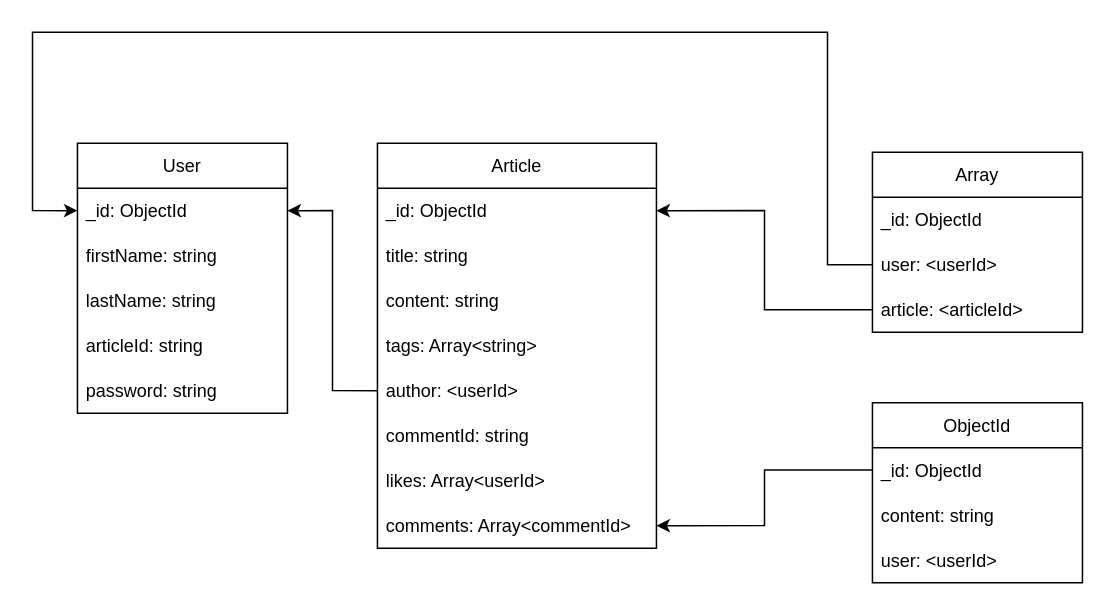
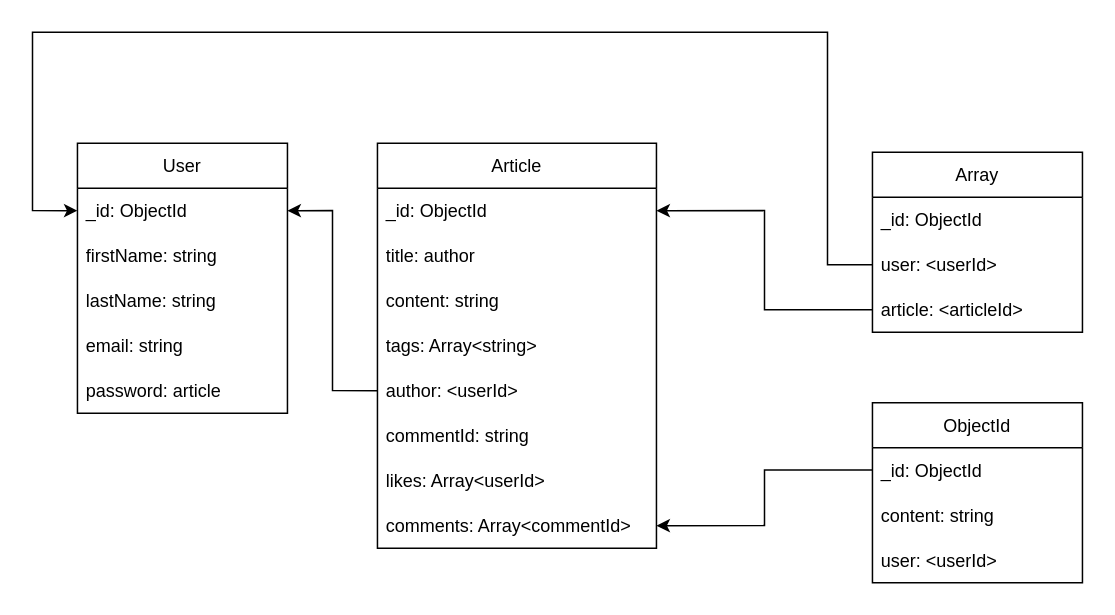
node "title: string": label "title: string" -> "title: author"
node "articleId: string": label "articleId: string" -> "email: string"
node "password: string": label "password: string" -> "password: article"
